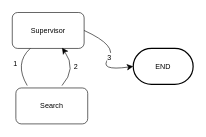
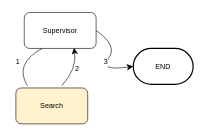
node "Supervisor": moved (48, 30) -> (60, 30)
node "Search": fillcolor #ffffff -> #fff2cc
